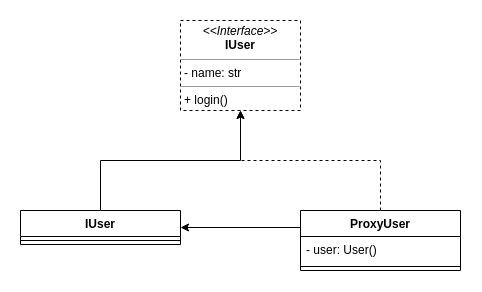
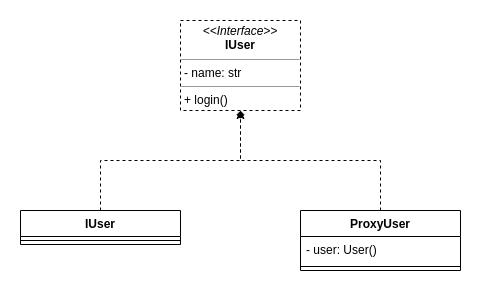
edge "IUser" -> "<<Interface>> IUser - name: str + login()": style solid -> dashed
edge "ProxyUser" -> "<<Interface>> IUser - name: str + login()": arrowhead classic -> diamond
edge "- user: User()" -> "IUser": removed
